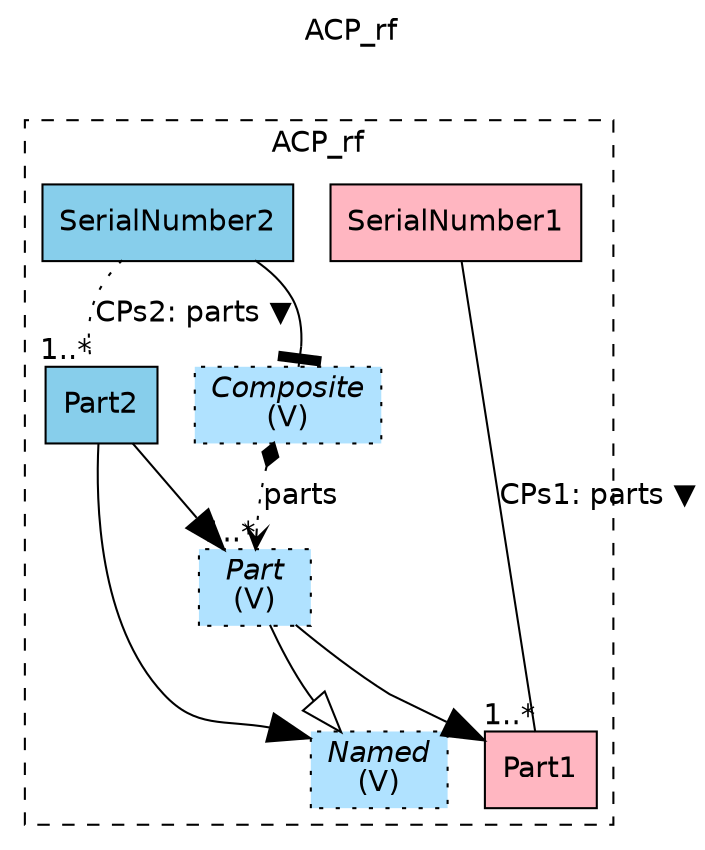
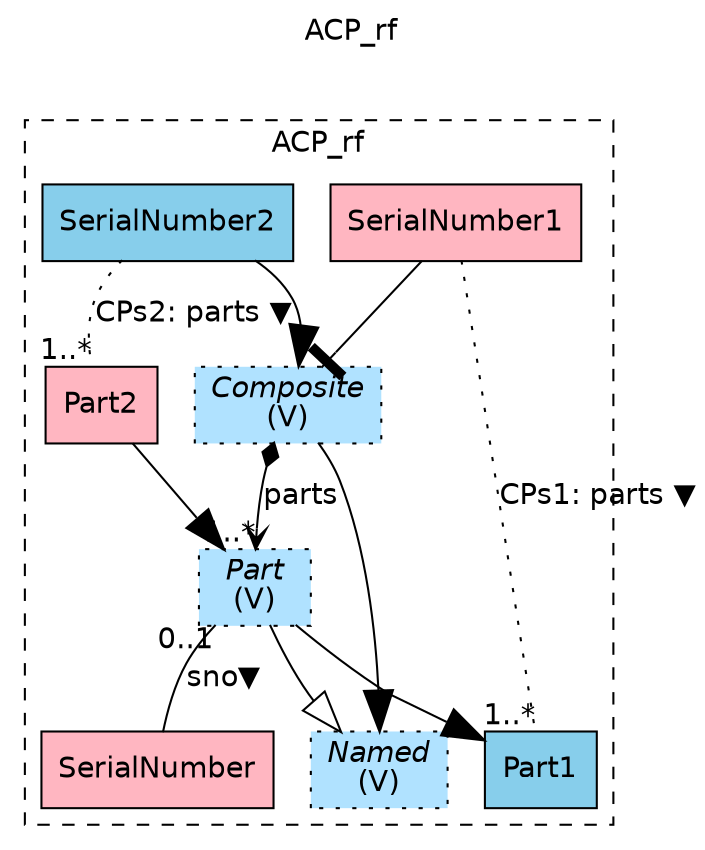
edge "SerialNumber2" -> "Composite": arrowhead tee -> normal
edge "SerialNumber1" -> "Composite": added
node "Part2": fillcolor skyblue -> lightpink
edge "SerialNumber1" -- "Part1": style solid -> dotted
edge "Composite" -- "Part": style dotted -> solid
edge "Part2" -> "Named": now "Composite" -> "Named"
node "SerialNumber": added
node "Part1": fillcolor lightpink -> skyblue
